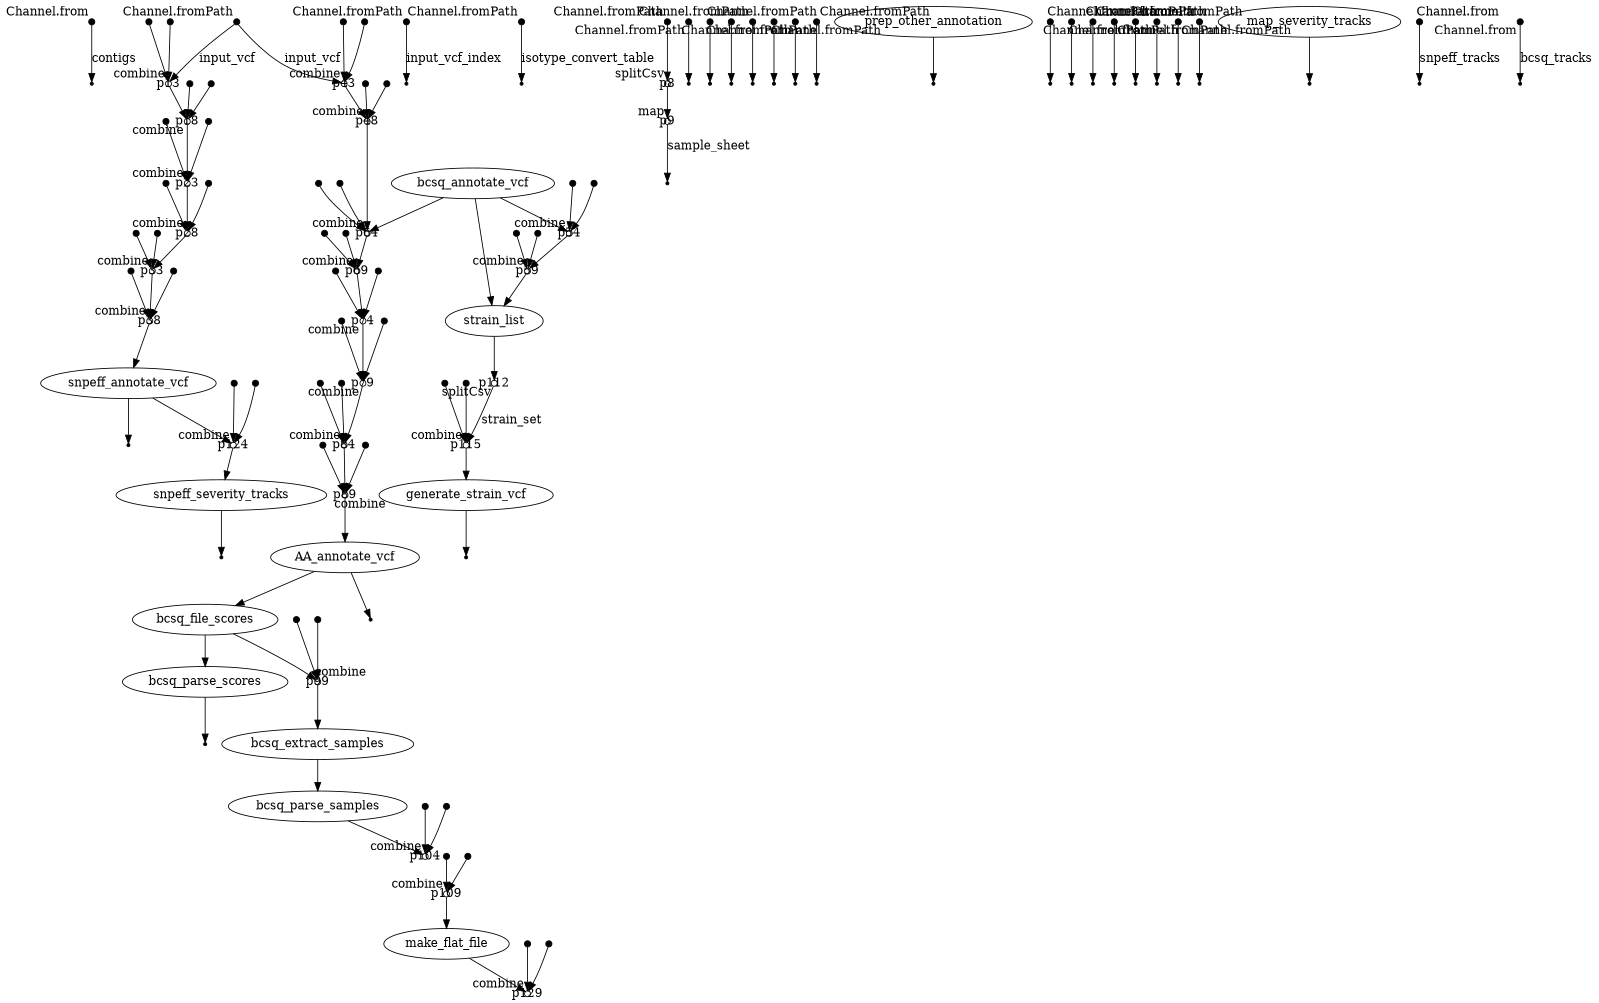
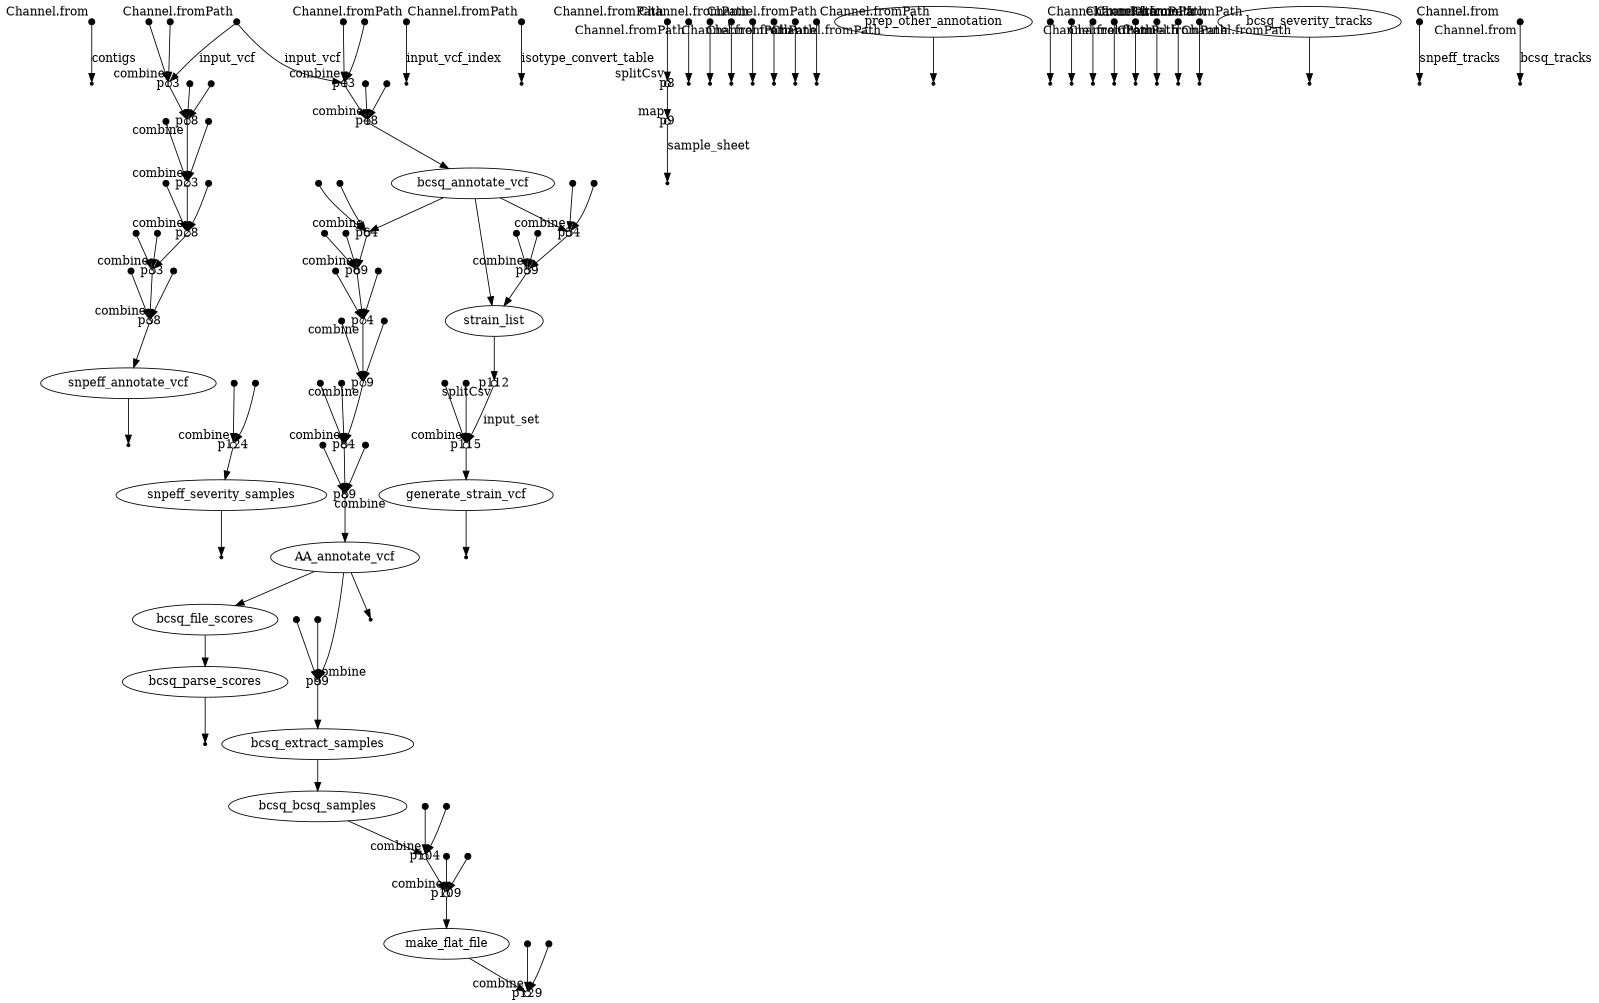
node "map_severity_tracks": label "map_severity_tracks" -> "bcsq_severity_tracks"
edge "p48 combine" -> "p64 combine": now "p48 combine" -> "bcsq_annotate_vcf"
edge "snpeff_annotate_vcf" -> "p124 combine": removed
edge "p112 splitCsv" -> "p115 combine": label "strain_set" -> "input_set"
node "snpeff_severity_tracks": label "snpeff_severity_tracks" -> "snpeff_severity_samples"
edge "bcsq_file_scores" -> "p99 combine": now "AA_annotate_vcf" -> "p99 combine"
node "bcsq_parse_samples": label "bcsq_parse_samples" -> "bcsq_bcsq_samples"
edge "p104 combine" -> "p109 combine": added
